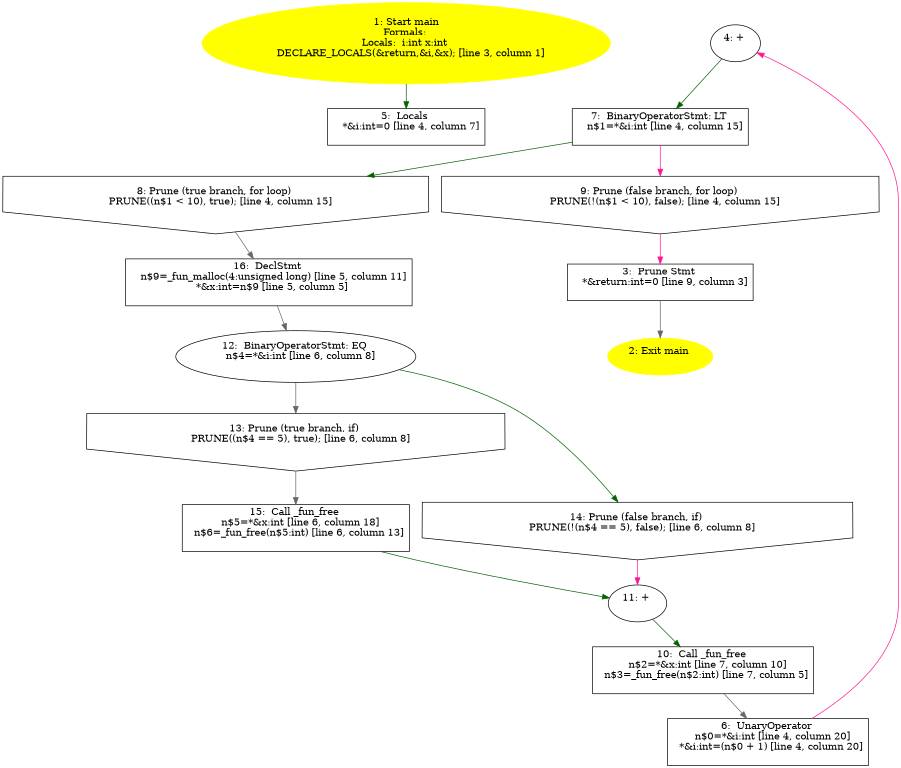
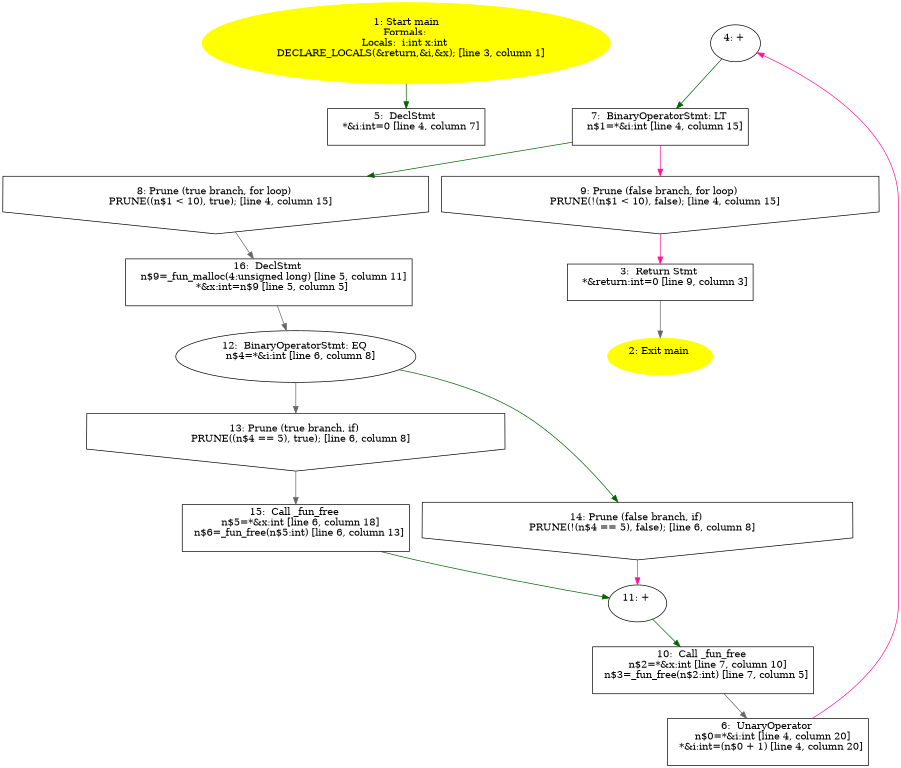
node "5:  Locals *&i:int=0 [line 4, column 7]": label "5:  Locals *&i:int=0 [line 4, column 7]" -> "5:  DeclStmt *&i:int=0 [line 4, column 7]"
node "3:  Prune Stmt *&return:int=0 [line 9, column 3]": label "3:  Prune Stmt *&return:int=0 [line 9, column 3]" -> "3:  Return Stmt *&return:int=0 [line 9, column 3]"
